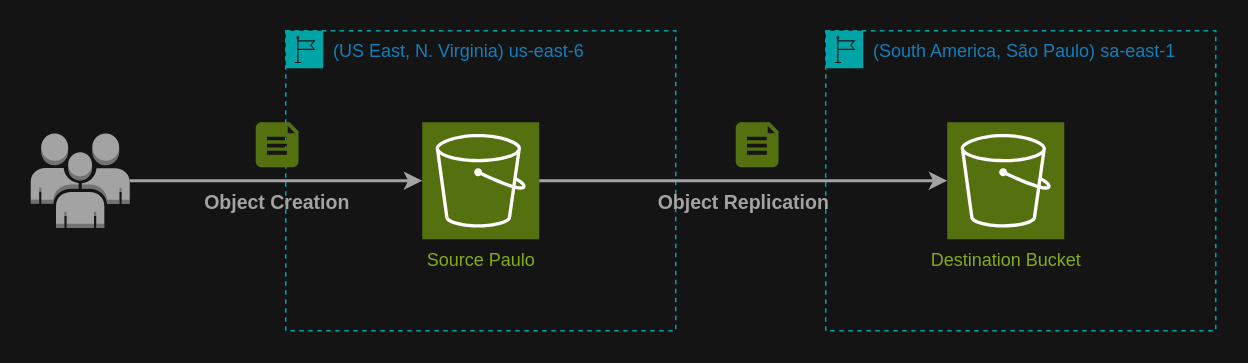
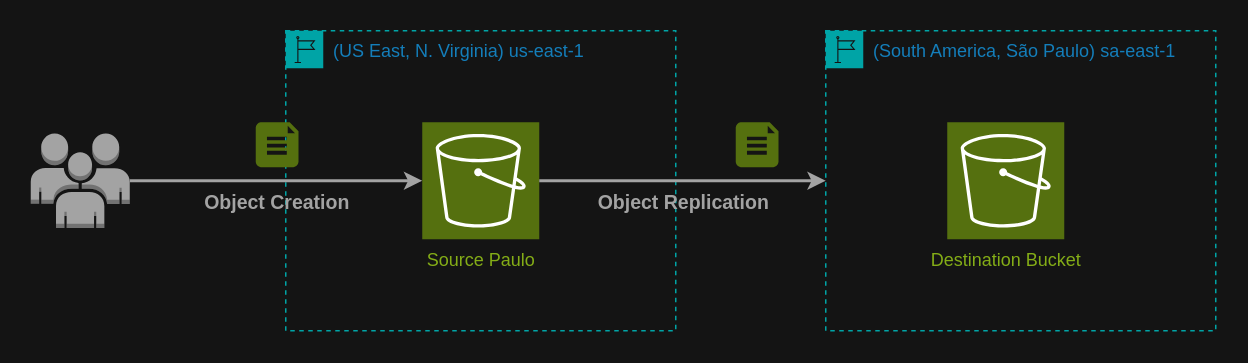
node "(US East, N. Virginia) us-east-6": label "(US East, N. Virginia) us-east-6" -> "(US East, N. Virginia) us-east-1"
edge "Source Paulo" -> "Destination Bucket": now "Source Paulo" -> "(South America, São Paulo) sa-east-1"
